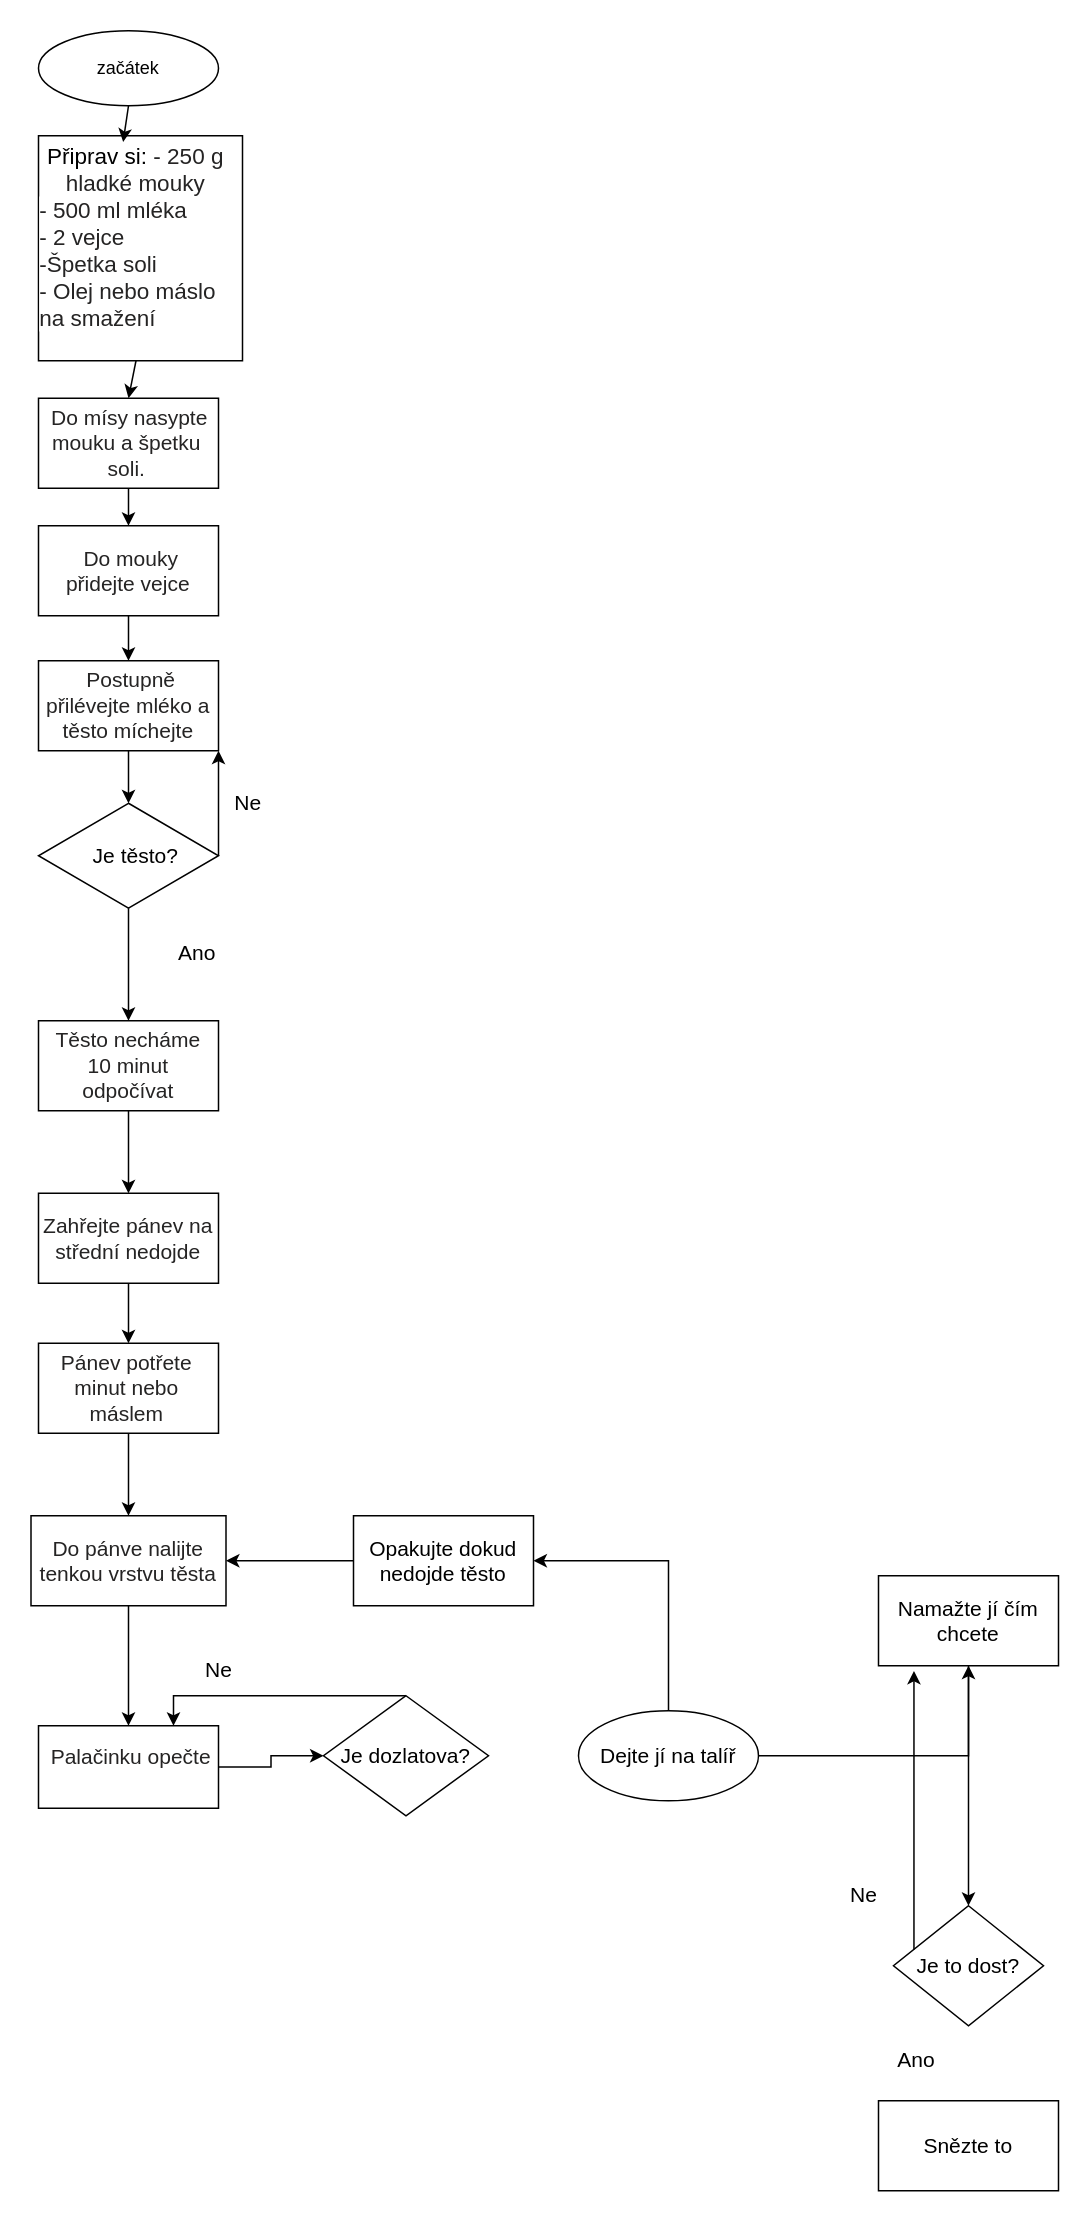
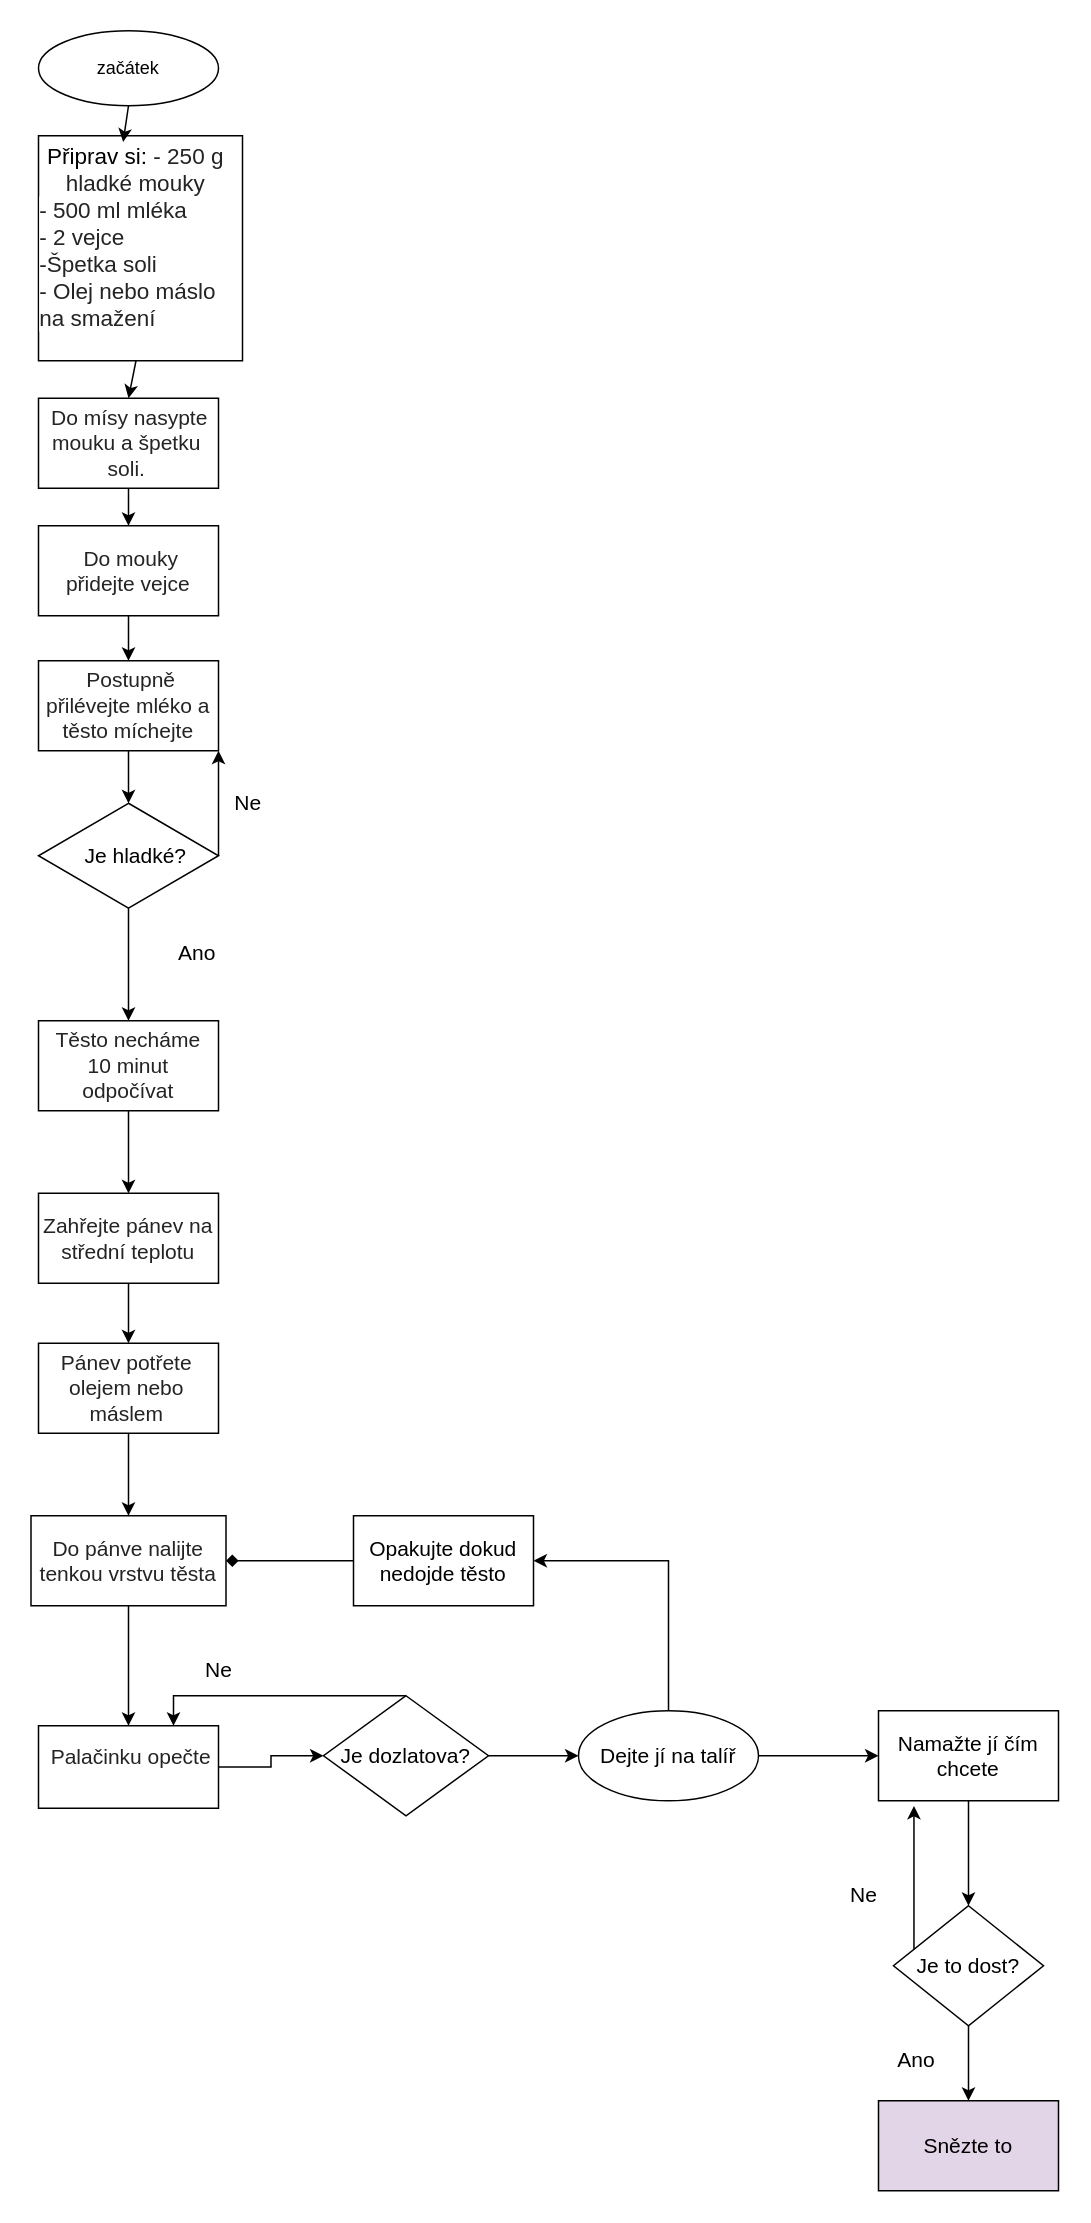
node "Je těsto?": label "Je těsto?" -> "Je hladké?"
node "Zahřejte pánev na střední nedojde": label "Zahřejte pánev na střední nedojde" -> "Zahřejte pánev na střední teplotu"
node "Pánev potřete minut nebo máslem": label "Pánev potřete minut nebo máslem" -> "Pánev potřete olejem nebo máslem"
edge "Opakujte dokud nedojde těsto" -> "Do pánve nalijte tenkou vrstvu těsta": arrowhead classic -> diamond
node "Namažte jí čím chcete": moved (968, 1621) -> (968, 1756)
edge "Je dozlatova?" -> "Dejte jí na talíř": added
edge "Je to dost?" -> "Snězte to": added
node "Snězte to": fillcolor #ffffff -> #e1d5e7
